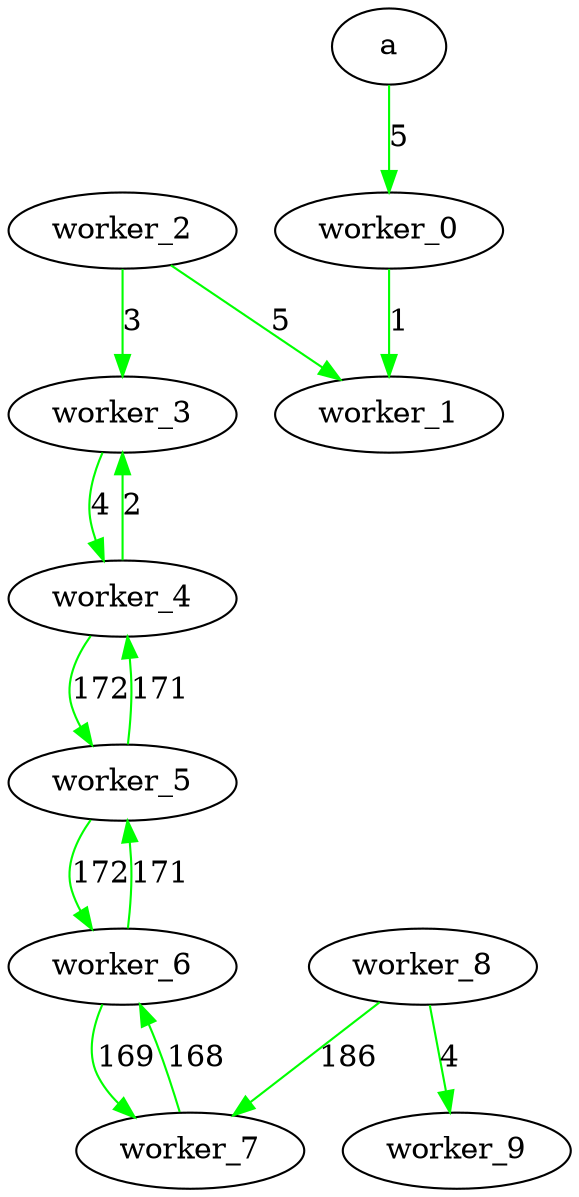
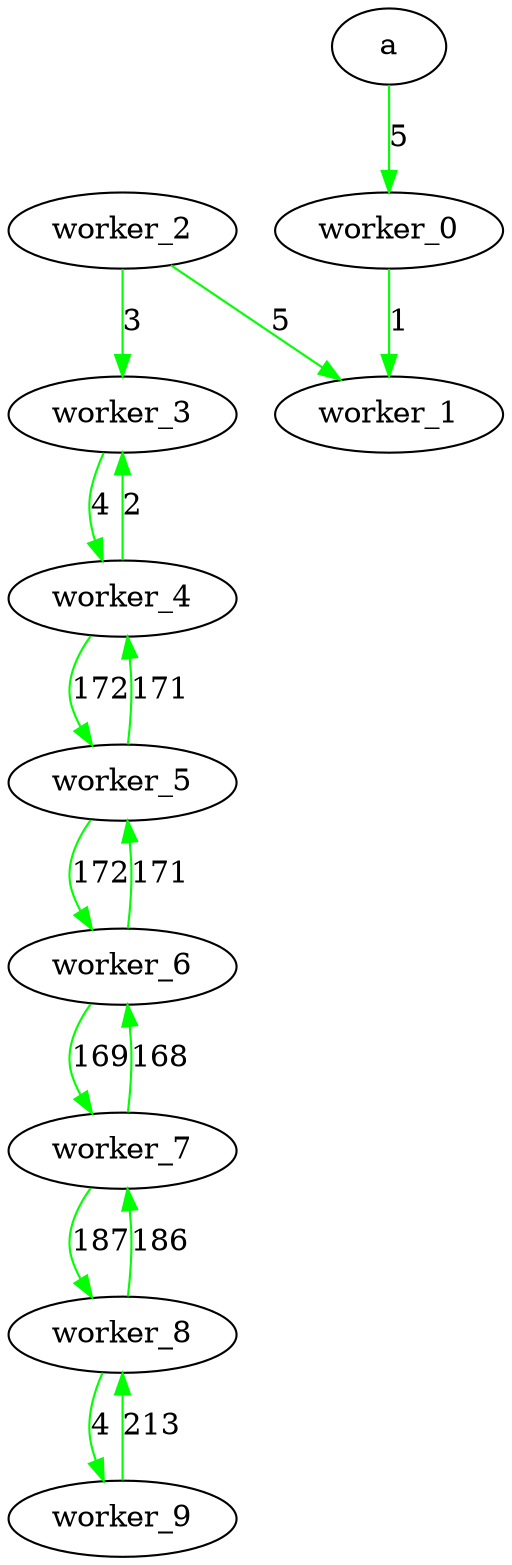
edge "worker_7" -> "worker_8": added, label "187"
edge "worker_9" -> "worker_8": added, label "213"
